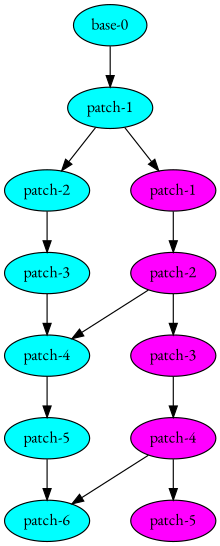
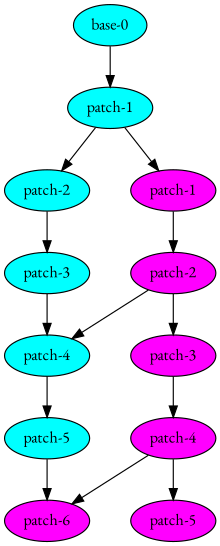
node "patch-6": fillcolor cyan -> magenta
